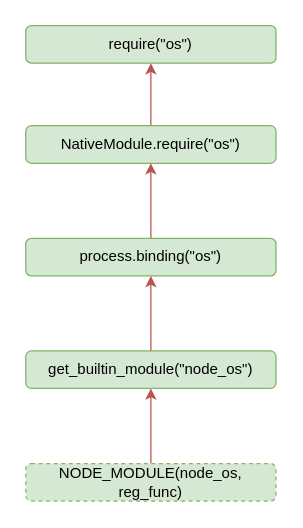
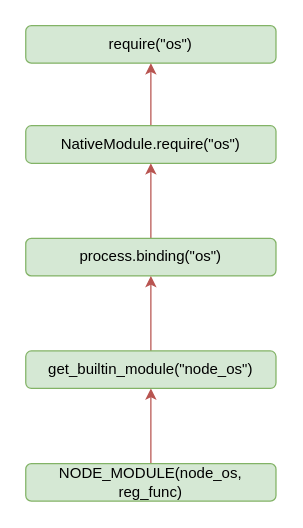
node "NODE_MODULE(node_os, reg_func)": style dashed -> solid
